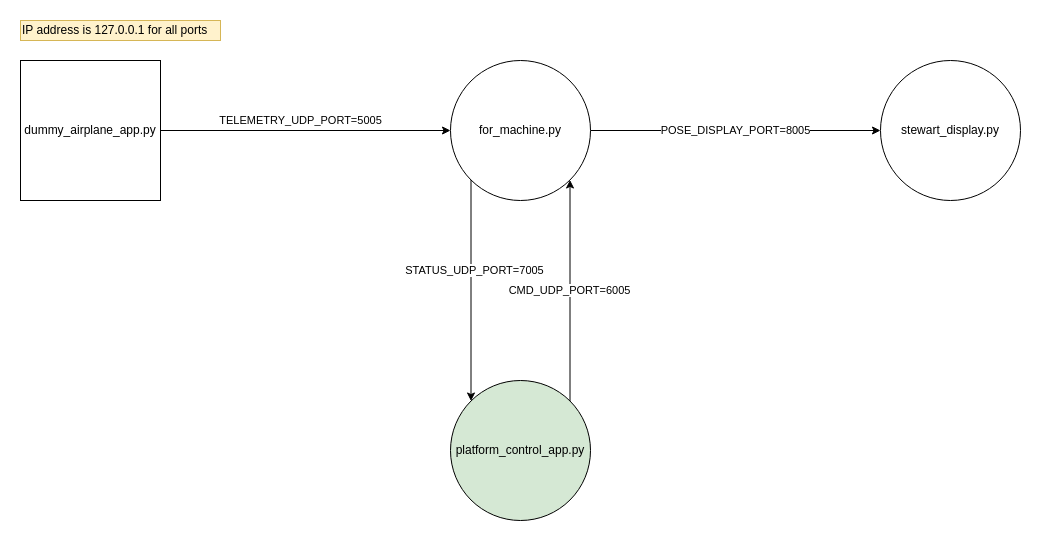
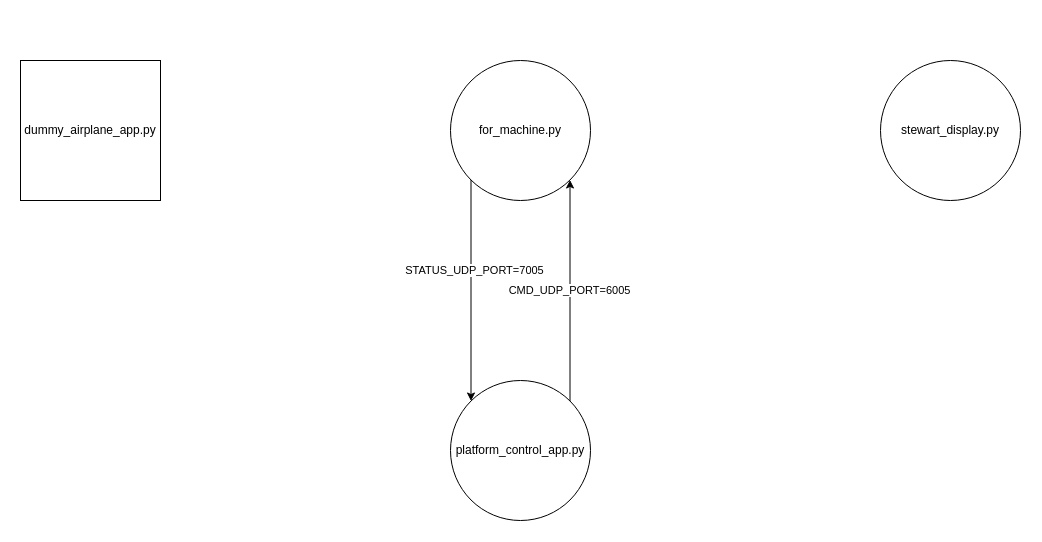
node "IP address is 127.0.0.1 for all ports": removed
edge "dummy_airplane_app.py" -> "for_machine.py": removed, label "TELEMETRY_UDP_PORT=5005"
edge "for_machine.py" -> "stewart_display.py": removed, label "POSE_DISPLAY_PORT=8005"
node "platform_control_app.py": fillcolor #d5e8d4 -> #ffffff
